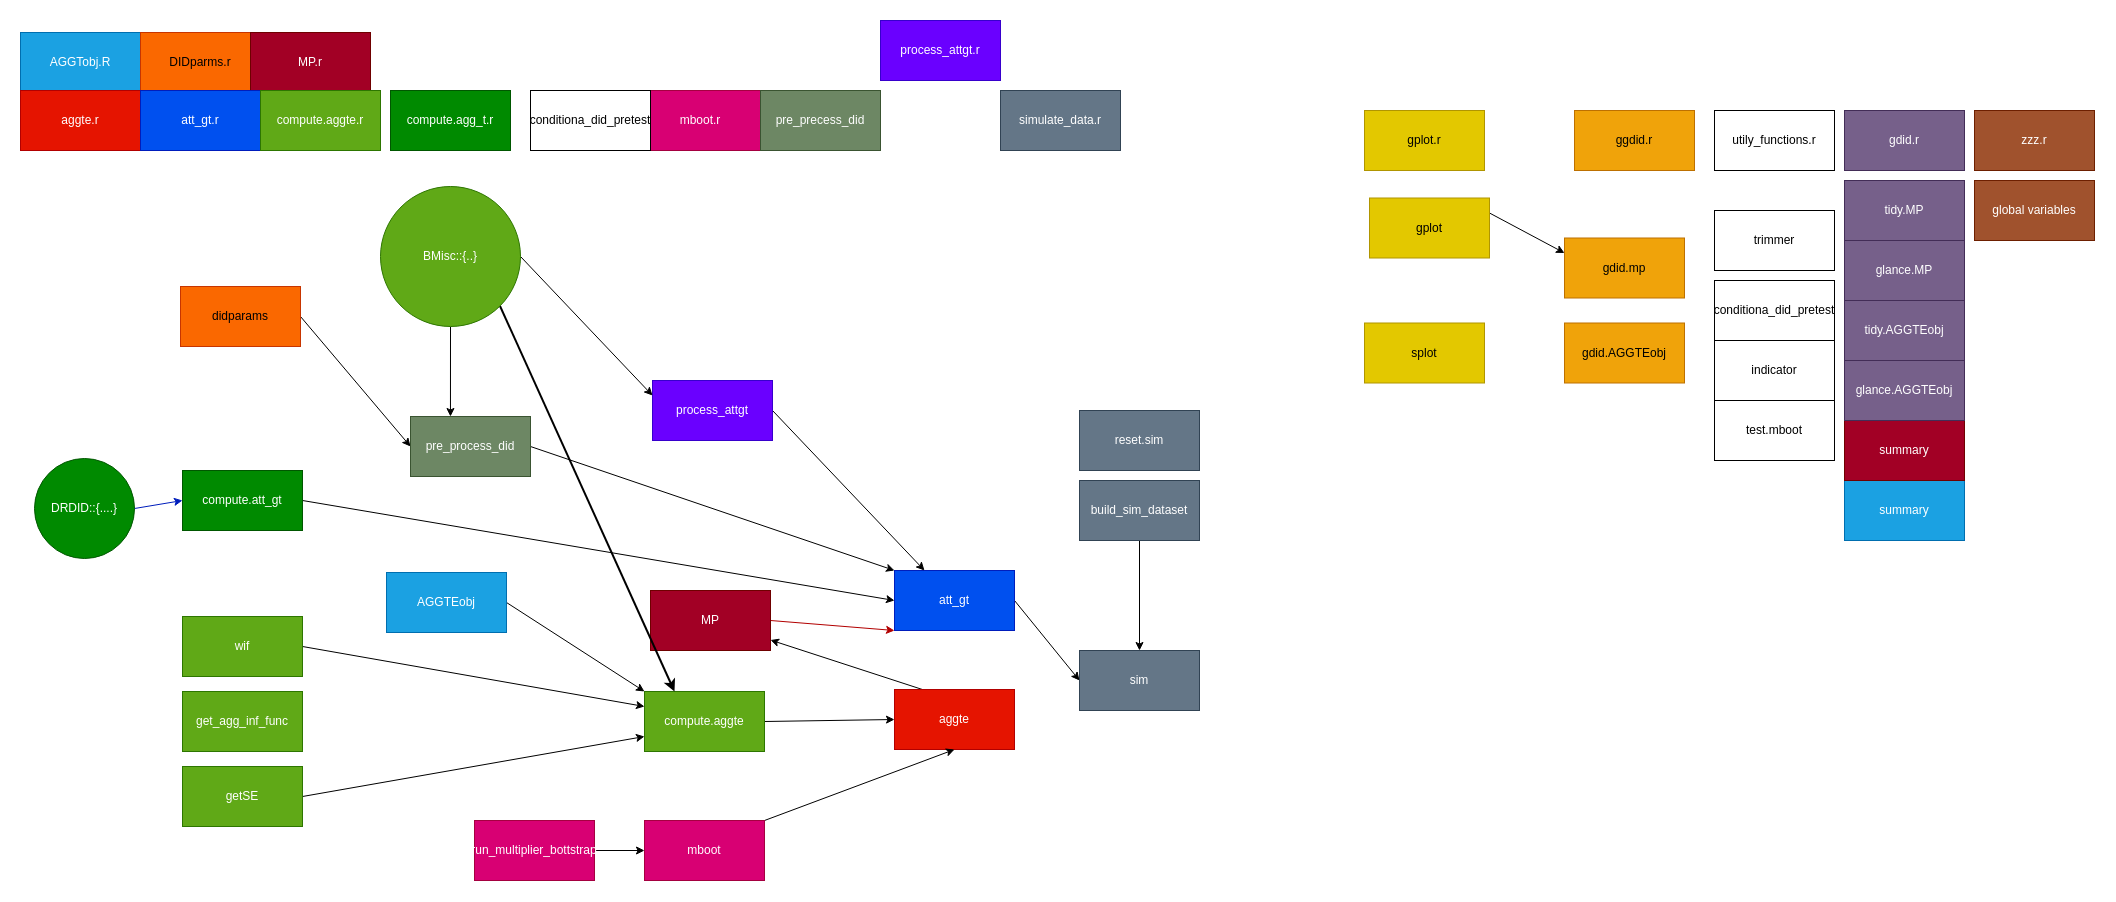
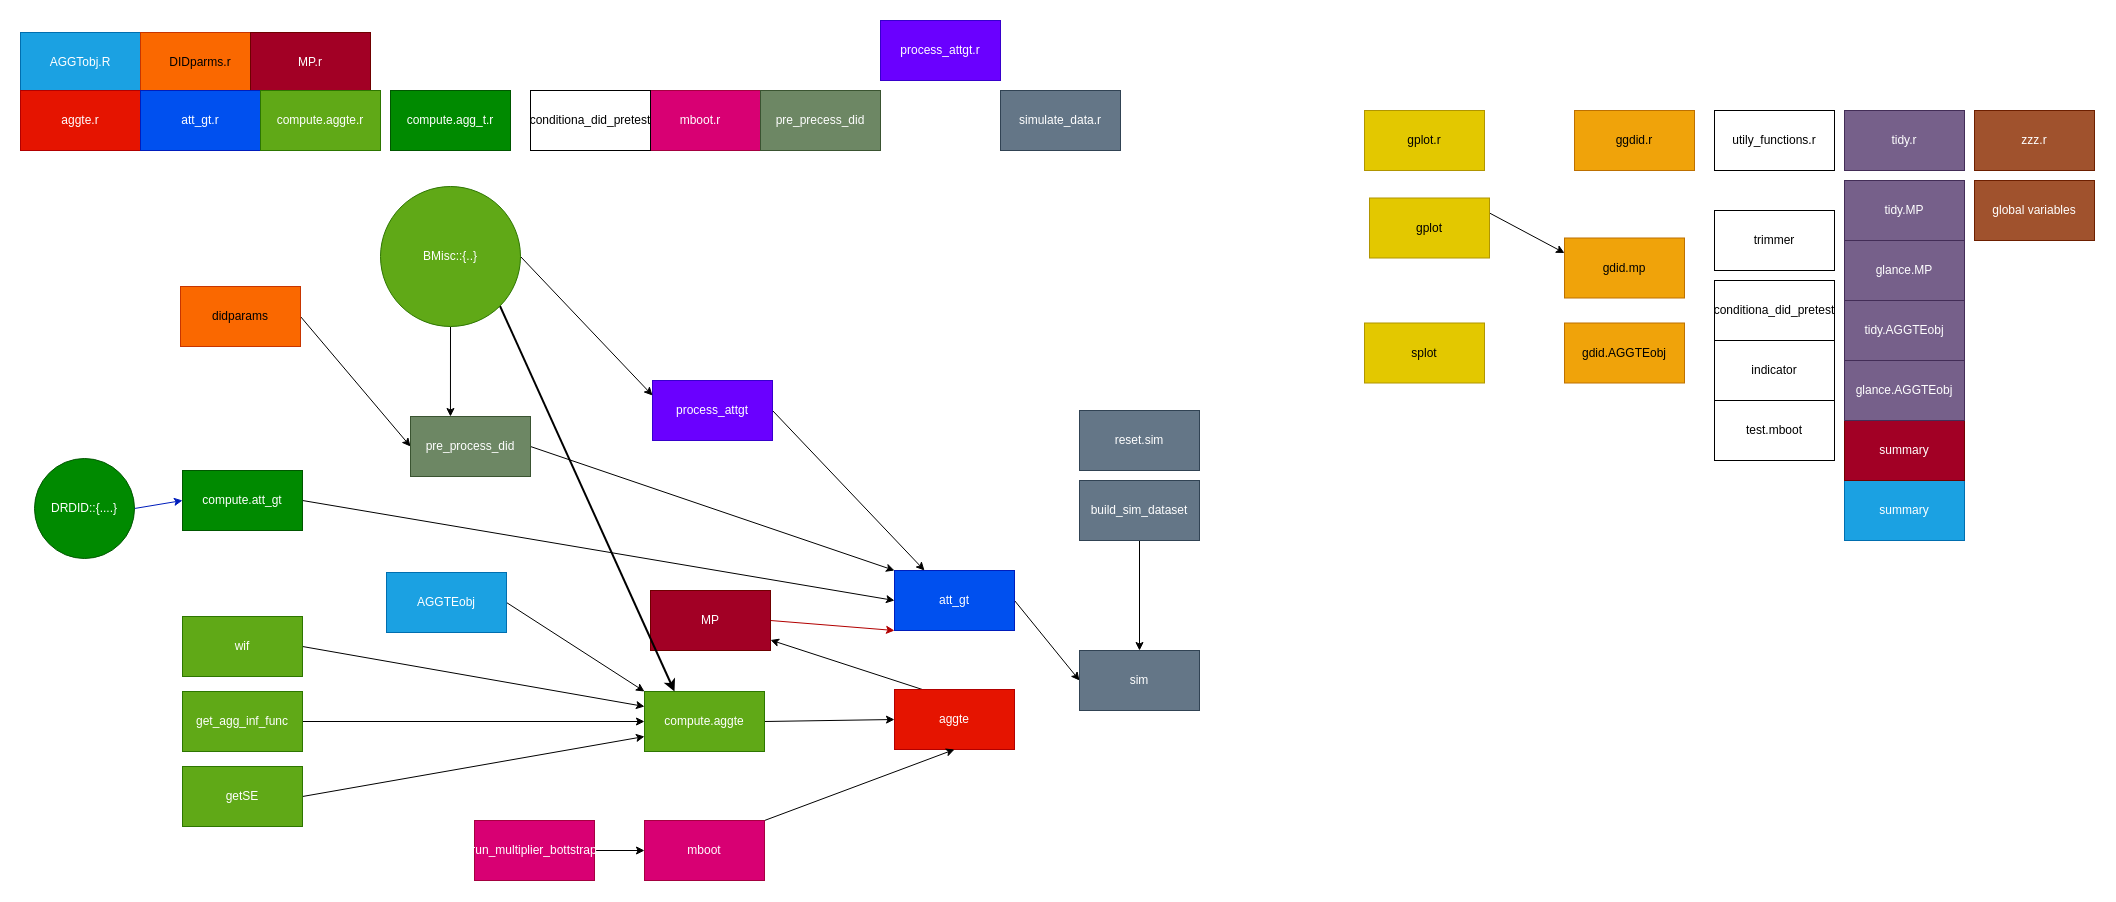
node "gdid.r": label "gdid.r" -> "tidy.r"
edge "get_agg_inf_func" -> "compute.aggte": added
